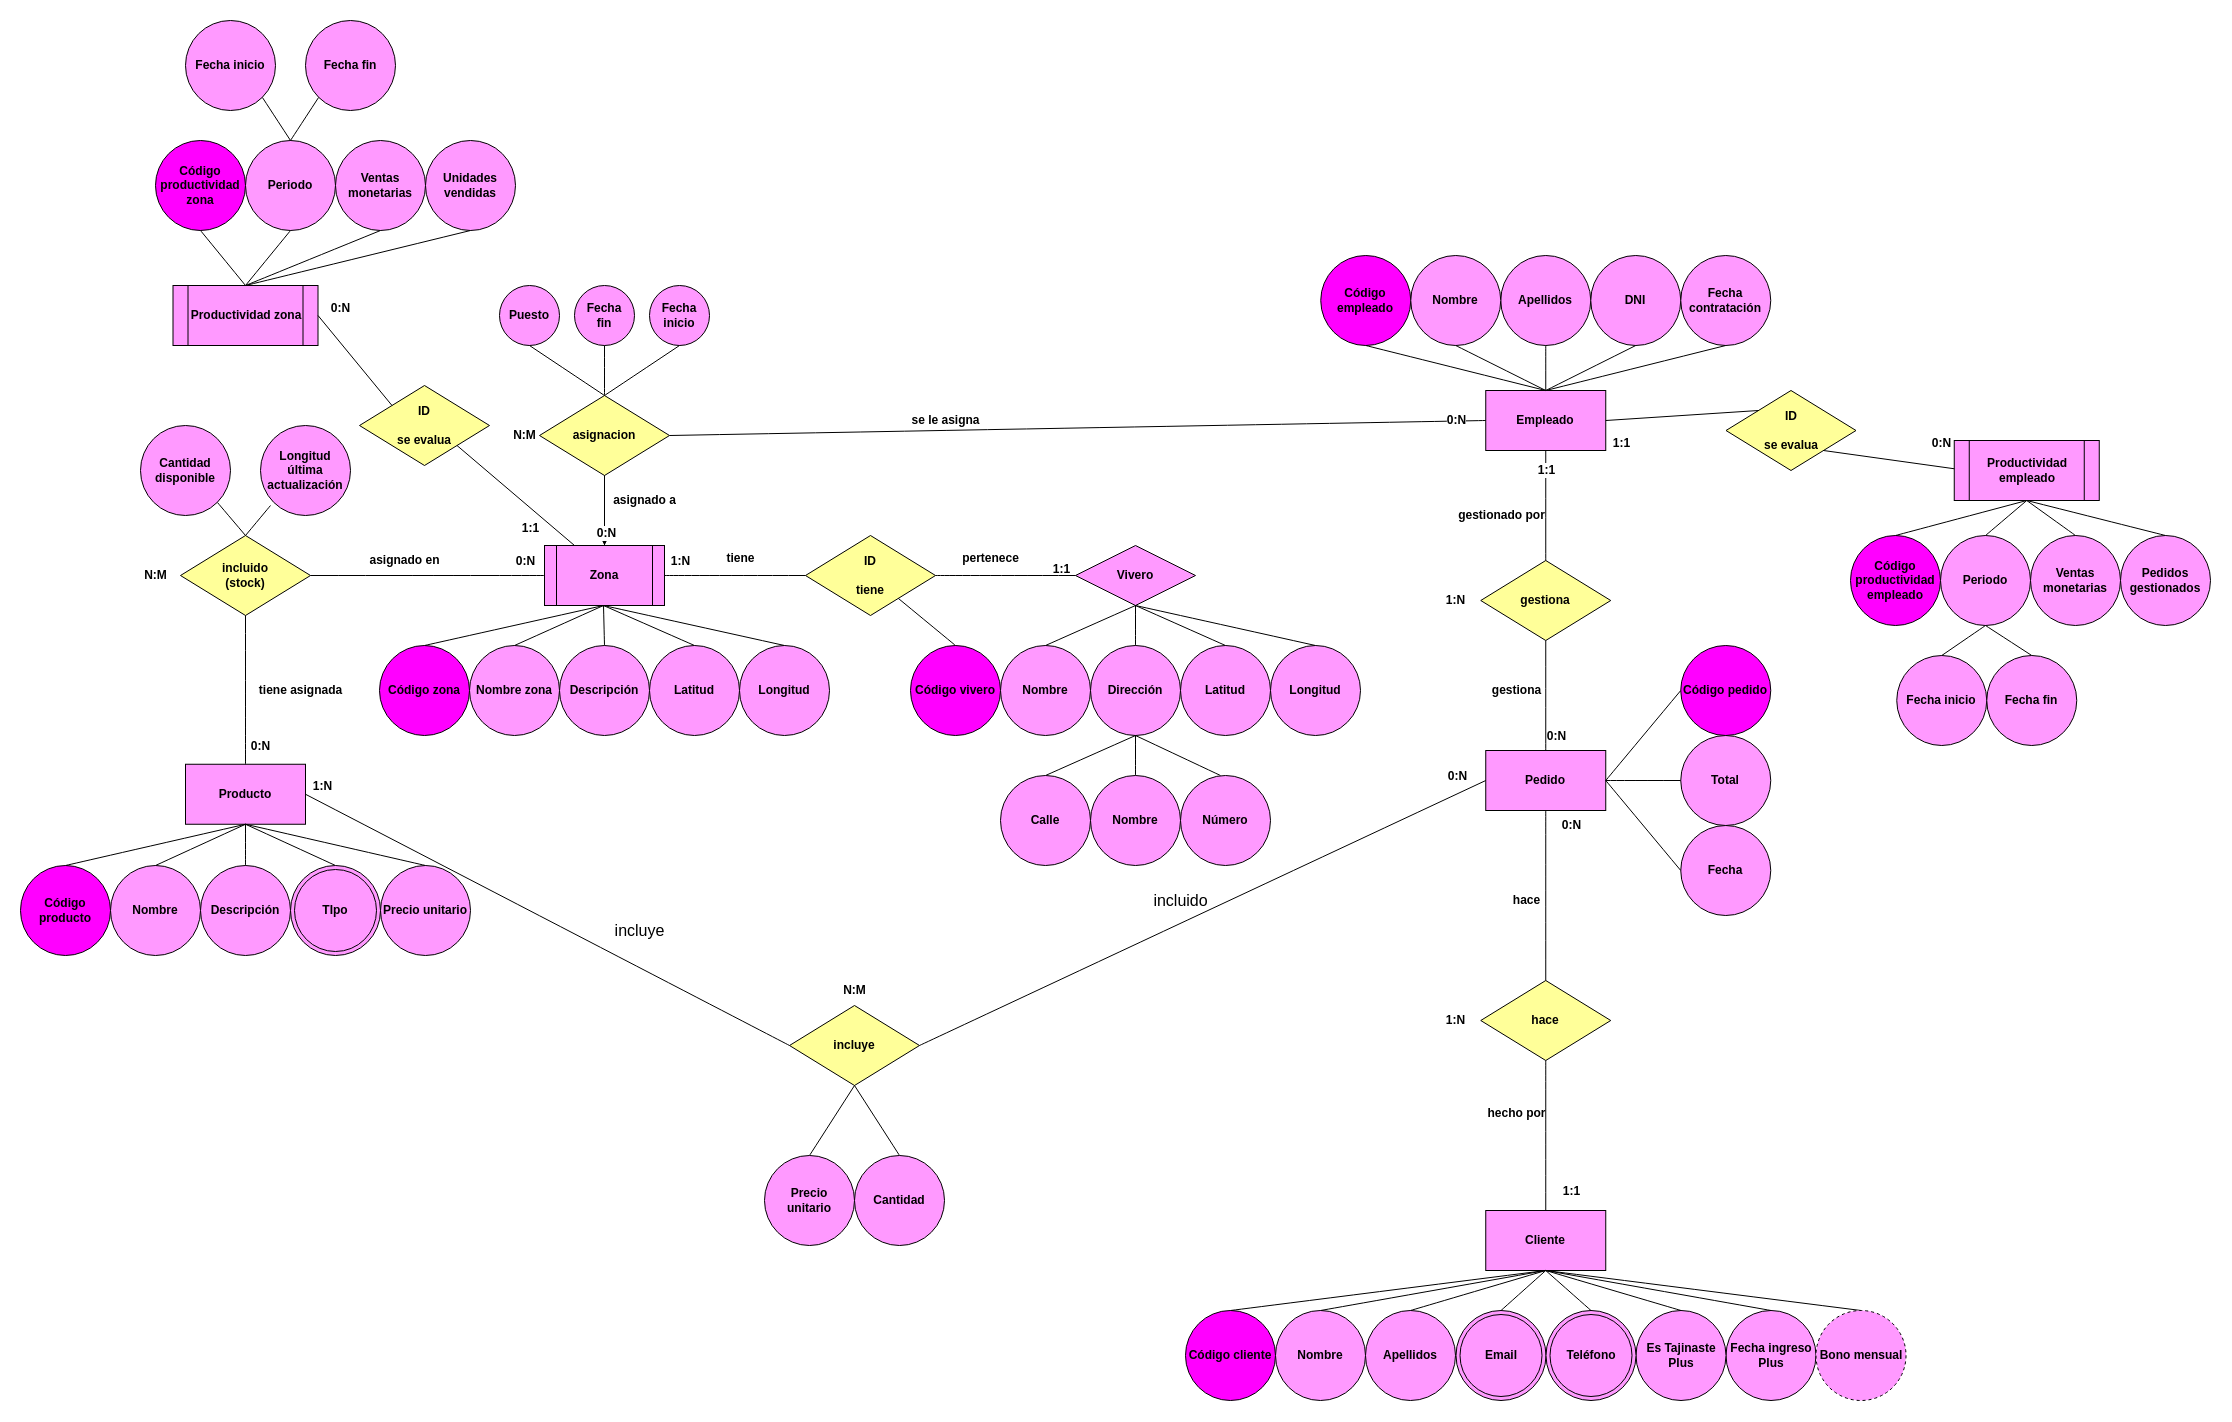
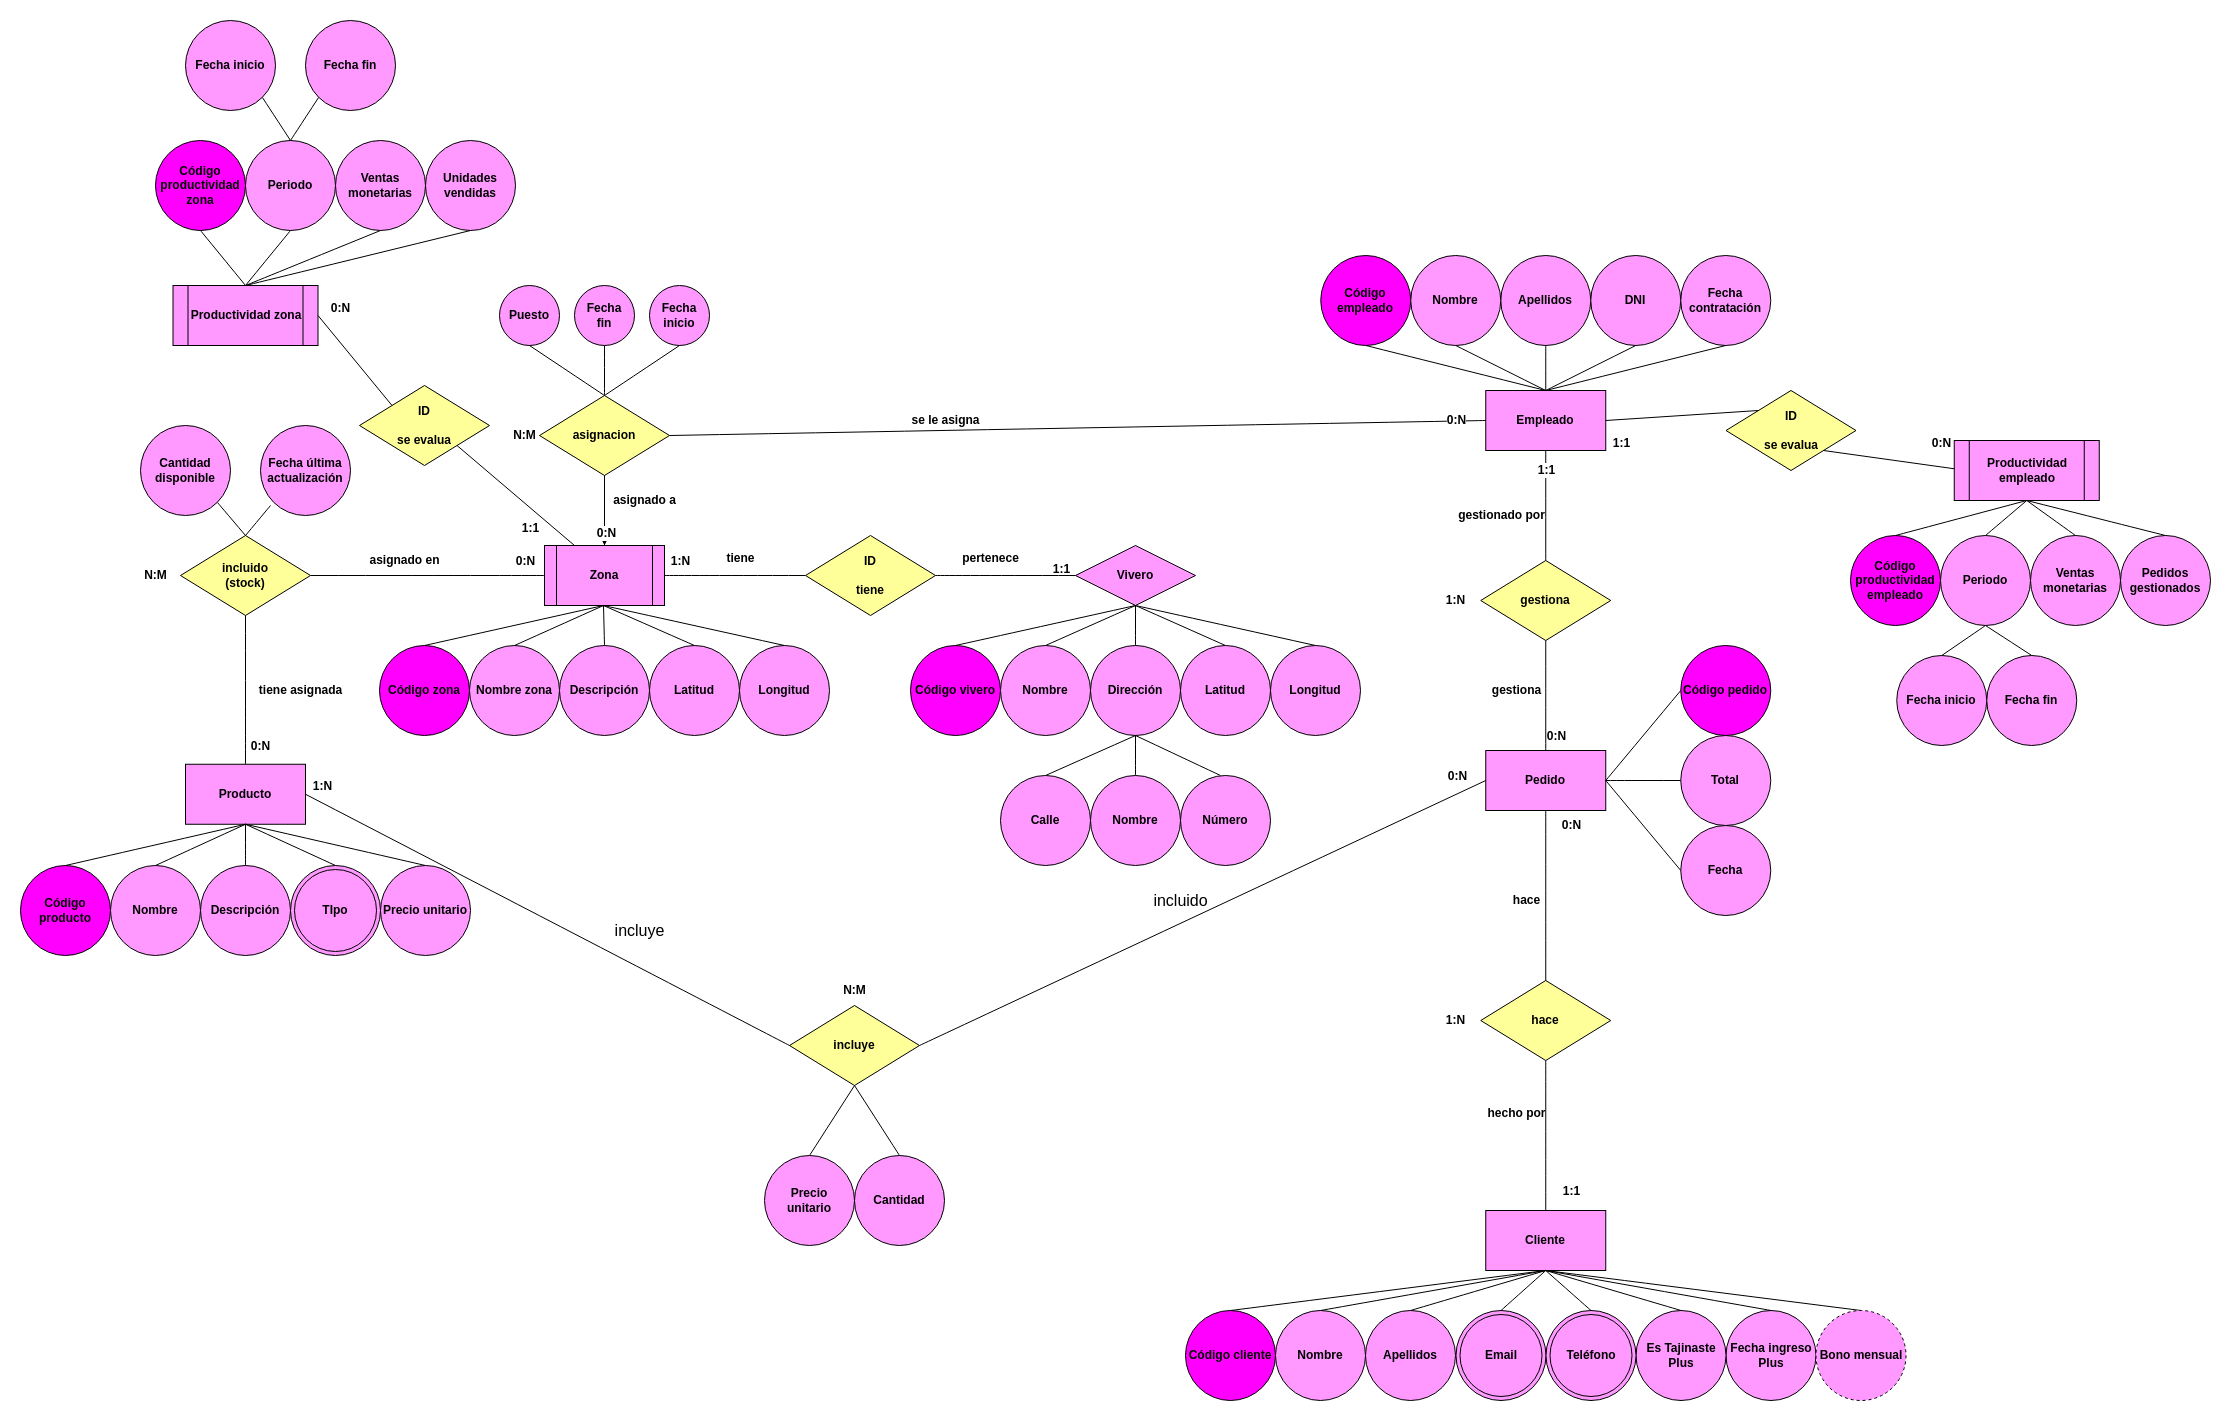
node "Longitud última actualización": label "Longitud última actualización" -> "Fecha última actualización"
edge "ID tiene" -- "Código vivero": now "Vivero" -- "Código vivero"
